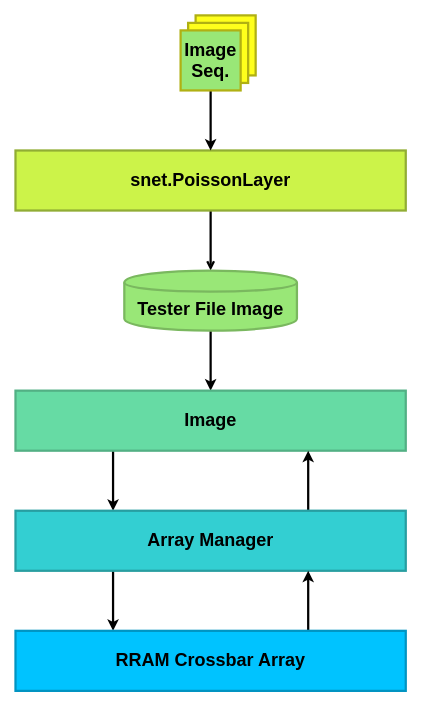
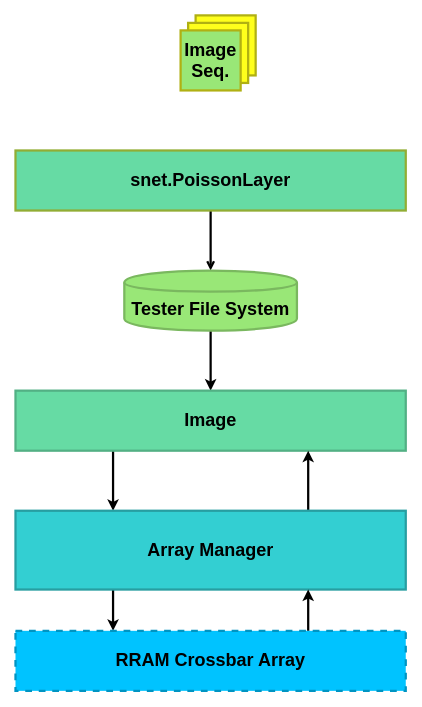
edge "Image Seq." -> "snet.PoissonLayer": removed
node "snet.PoissonLayer": fillcolor #ccf349 -> #66dba4
node "Tester File Image": label "Tester File Image" -> "Tester File System"
node "Array Manager": size 390x60 -> 390x79
node "RRAM Crossbar Array": style solid -> dashed
